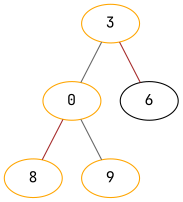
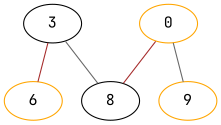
node "3": color orange -> black
edge "3" -- "0": now "3" -- "8"
node "6": color black -> orange
node "8": color orange -> black
